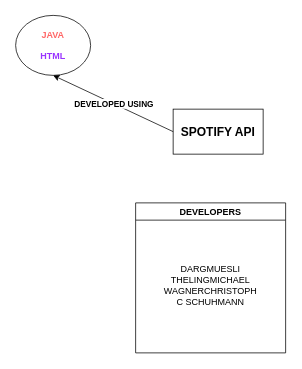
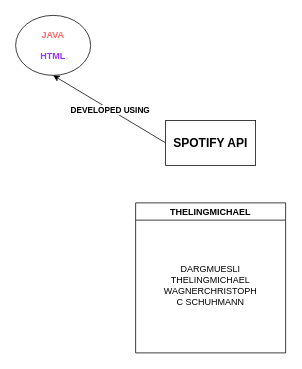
node "SPOTIFY API": moved (218, 132) -> (210, 143)
node "DEVELOPERS": label "DEVELOPERS" -> "THELINGMICHAEL"
